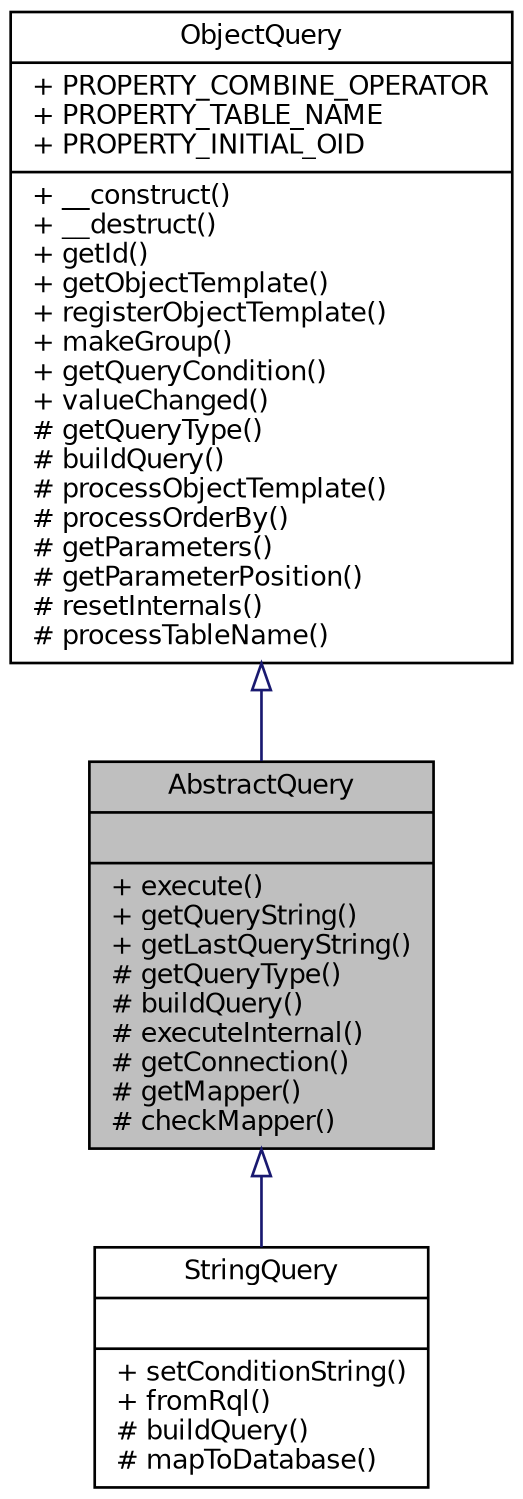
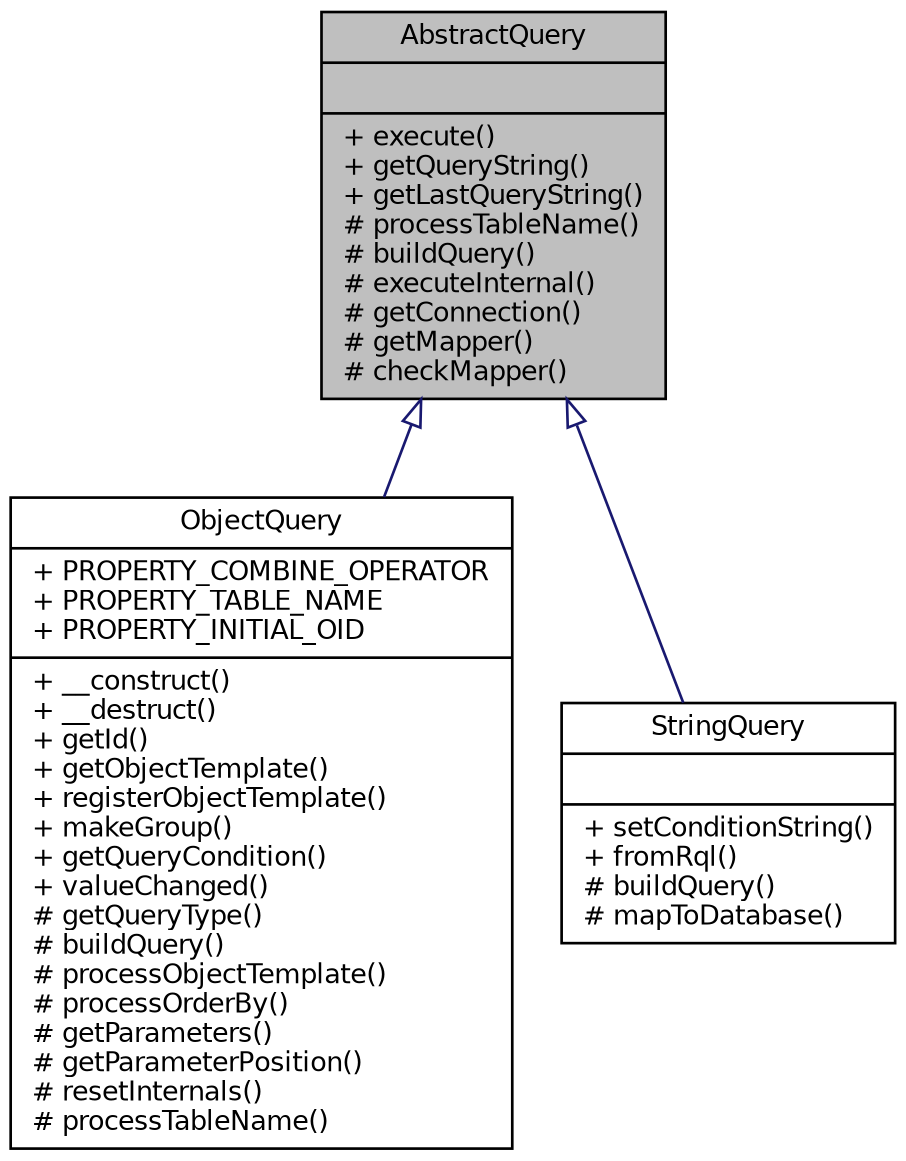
edge "AbstractQuery" -> "ObjectQuery": reversed
node "AbstractQuery": text "# getQueryType()" -> "# processTableName()"
